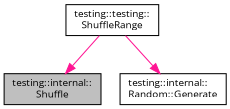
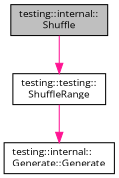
edge "testing::testing:: ShuffleRange" -> "testing::internal:: Shuffle": reversed
node "testing::internal:: Random::Generate": label "testing::internal:: Random::Generate" -> "testing::internal:: Generate::Generate"
